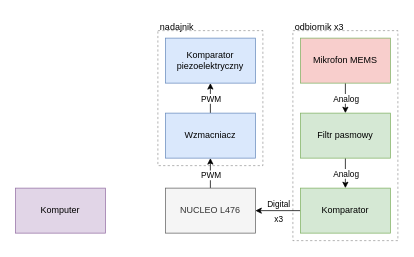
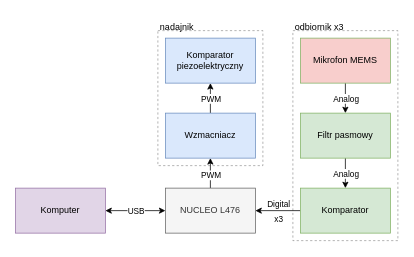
edge "Komputer" -- "NUCLEO L476": added, label "USB"
